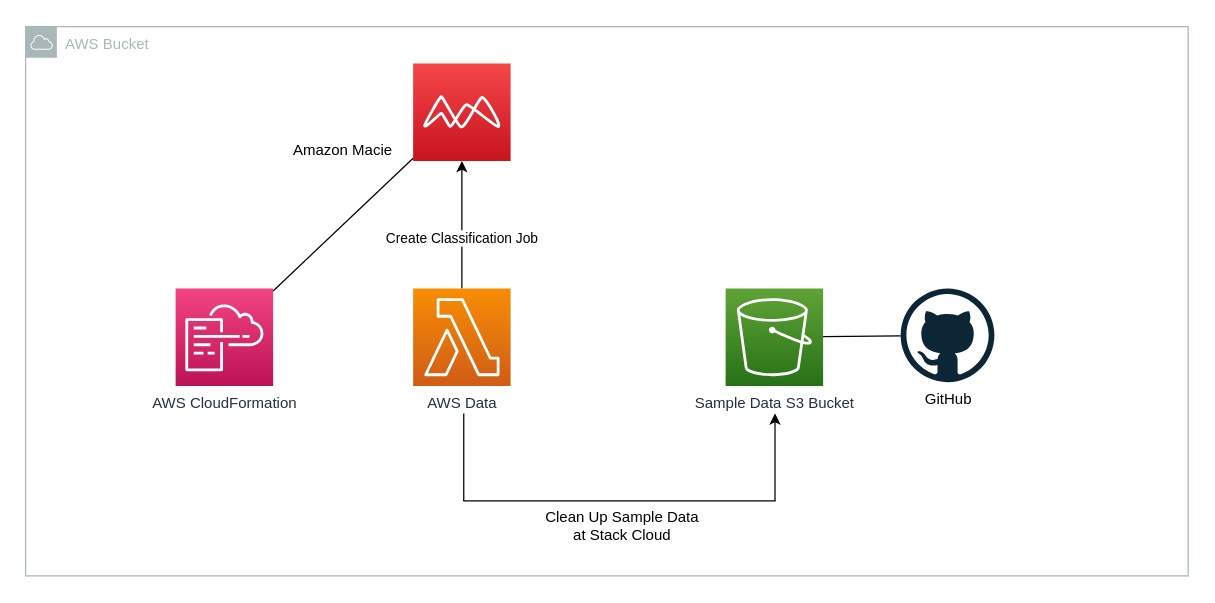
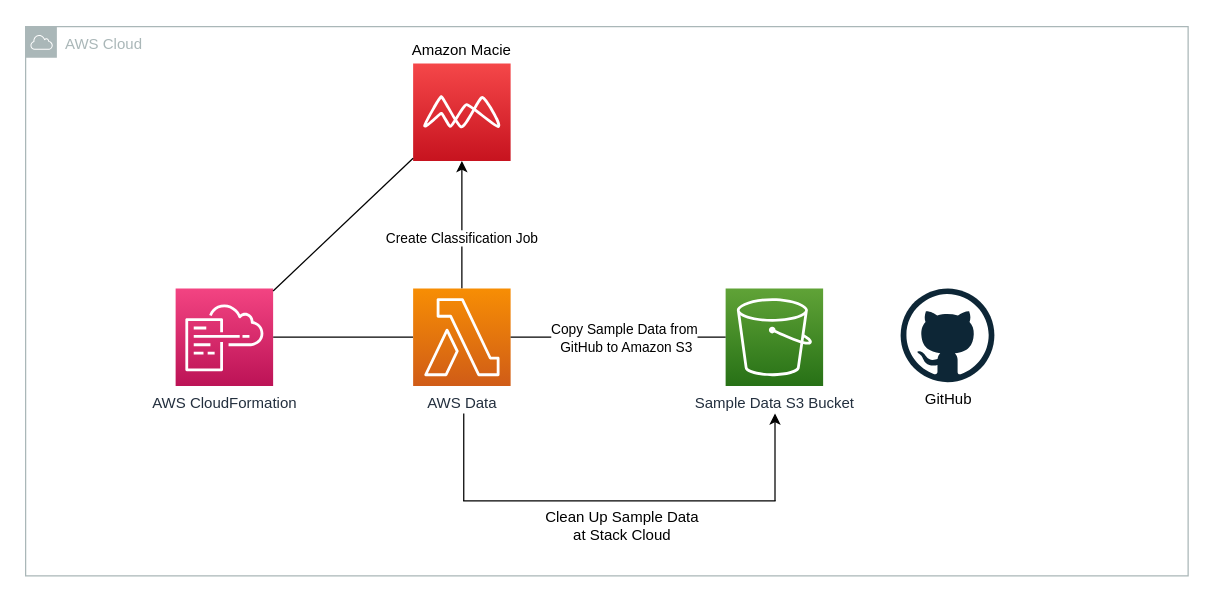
node "AWS Bucket": label "AWS Bucket" -> "AWS Cloud"
node "Amazon Macie": moved (343, 151) -> (462, 51)
edge "GitHub" -- "Sample Data S3 Bucket": removed
edge "AWS CloudFormation" -- "AWS Data": added
edge "AWS Data" -- "Sample Data S3 Bucket": added, label "Copy Sample Data from GitHub to Amazon S3"
